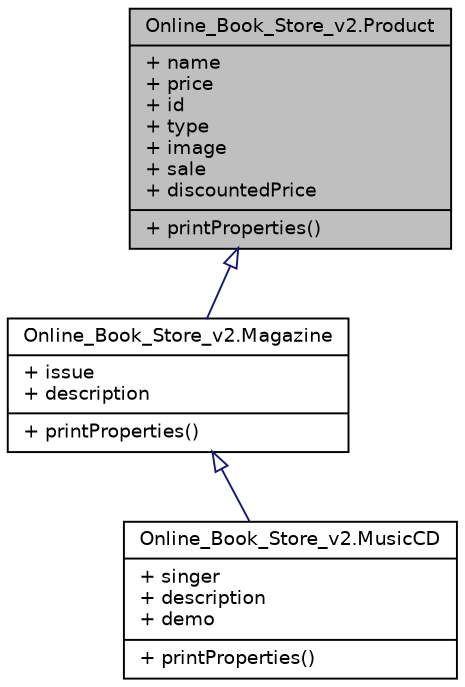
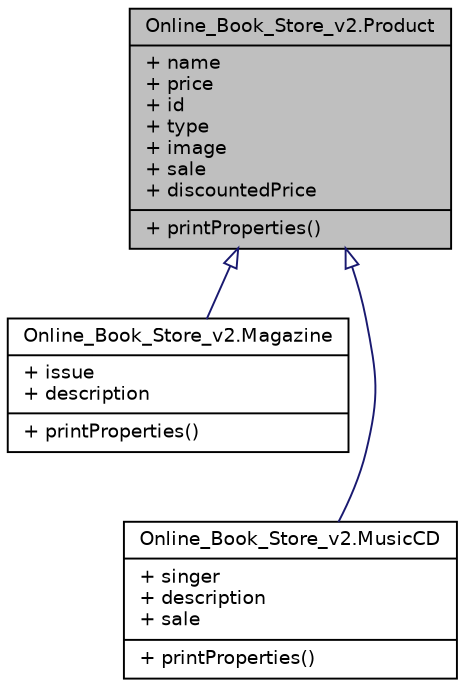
edge "Online_Book_Store_v2.MusicCD" -> "Online_Book_Store_v2.Magazine": now "Online_Book_Store_v2.MusicCD" -> "Online_Book_Store_v2.Product"
node "Online_Book_Store_v2.MusicCD": text "+ demo" -> "+ sale"
